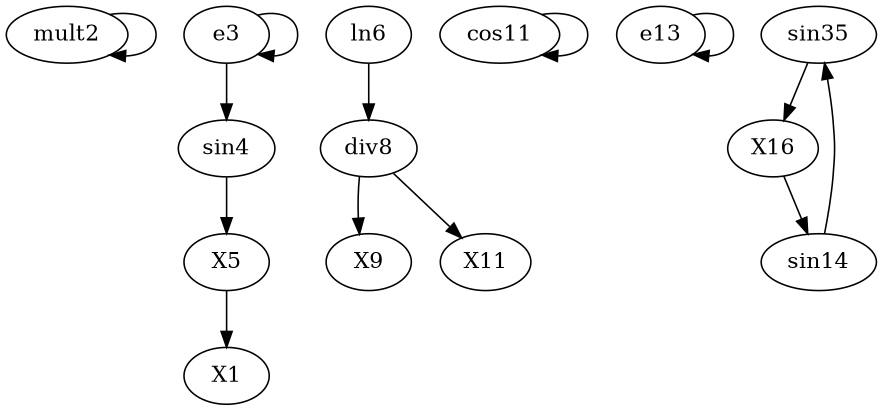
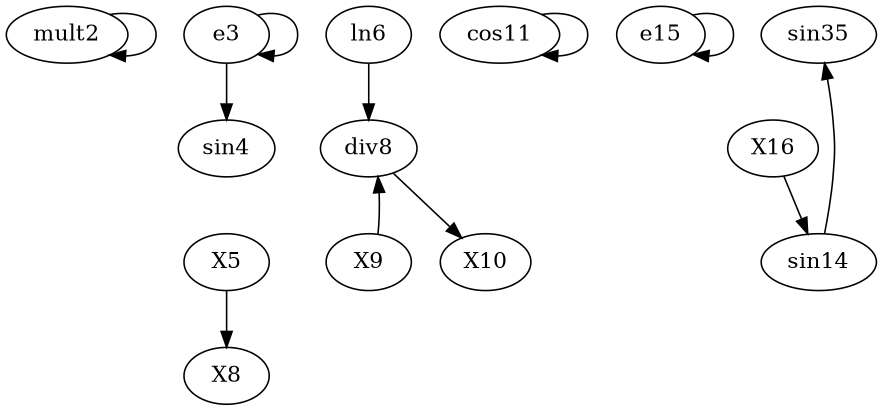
node "e13": label "e13" -> "e15"
edge "sin35" -> "X16": removed
edge "div8" -> "X9": reversed
edge "sin4" -> "X5": removed
node "X11": label "X11" -> "X10"
node "X1": label "X1" -> "X8"
